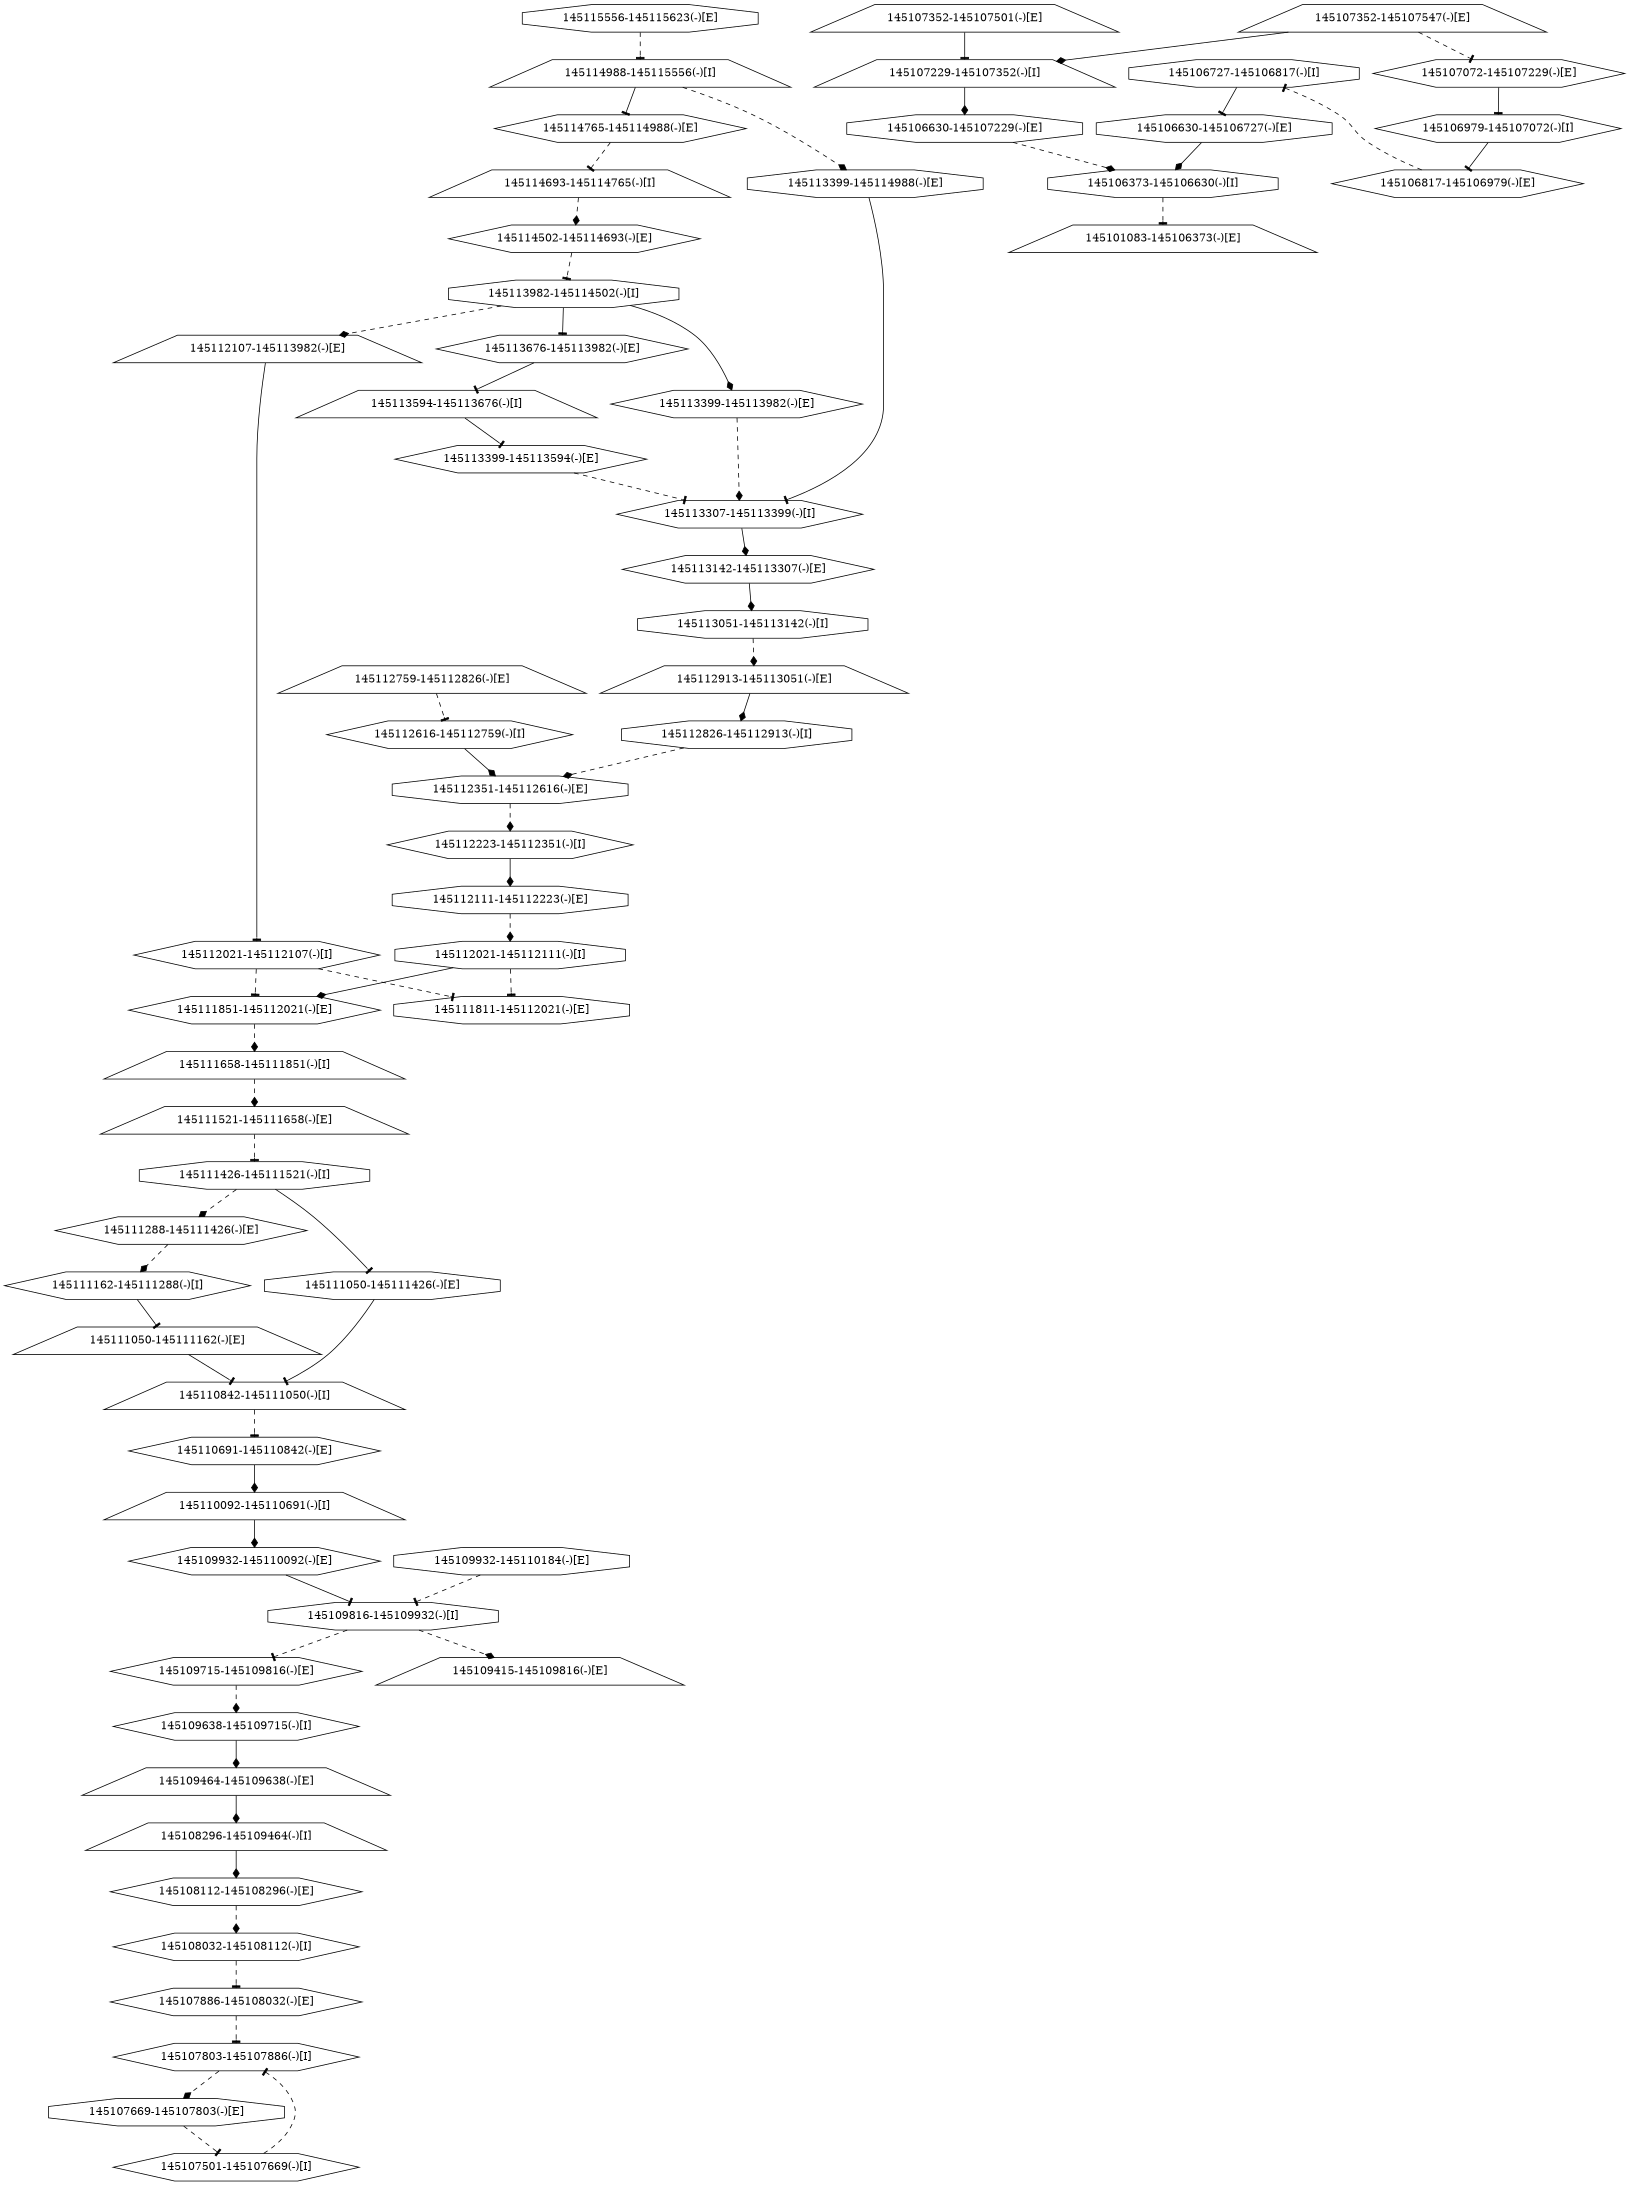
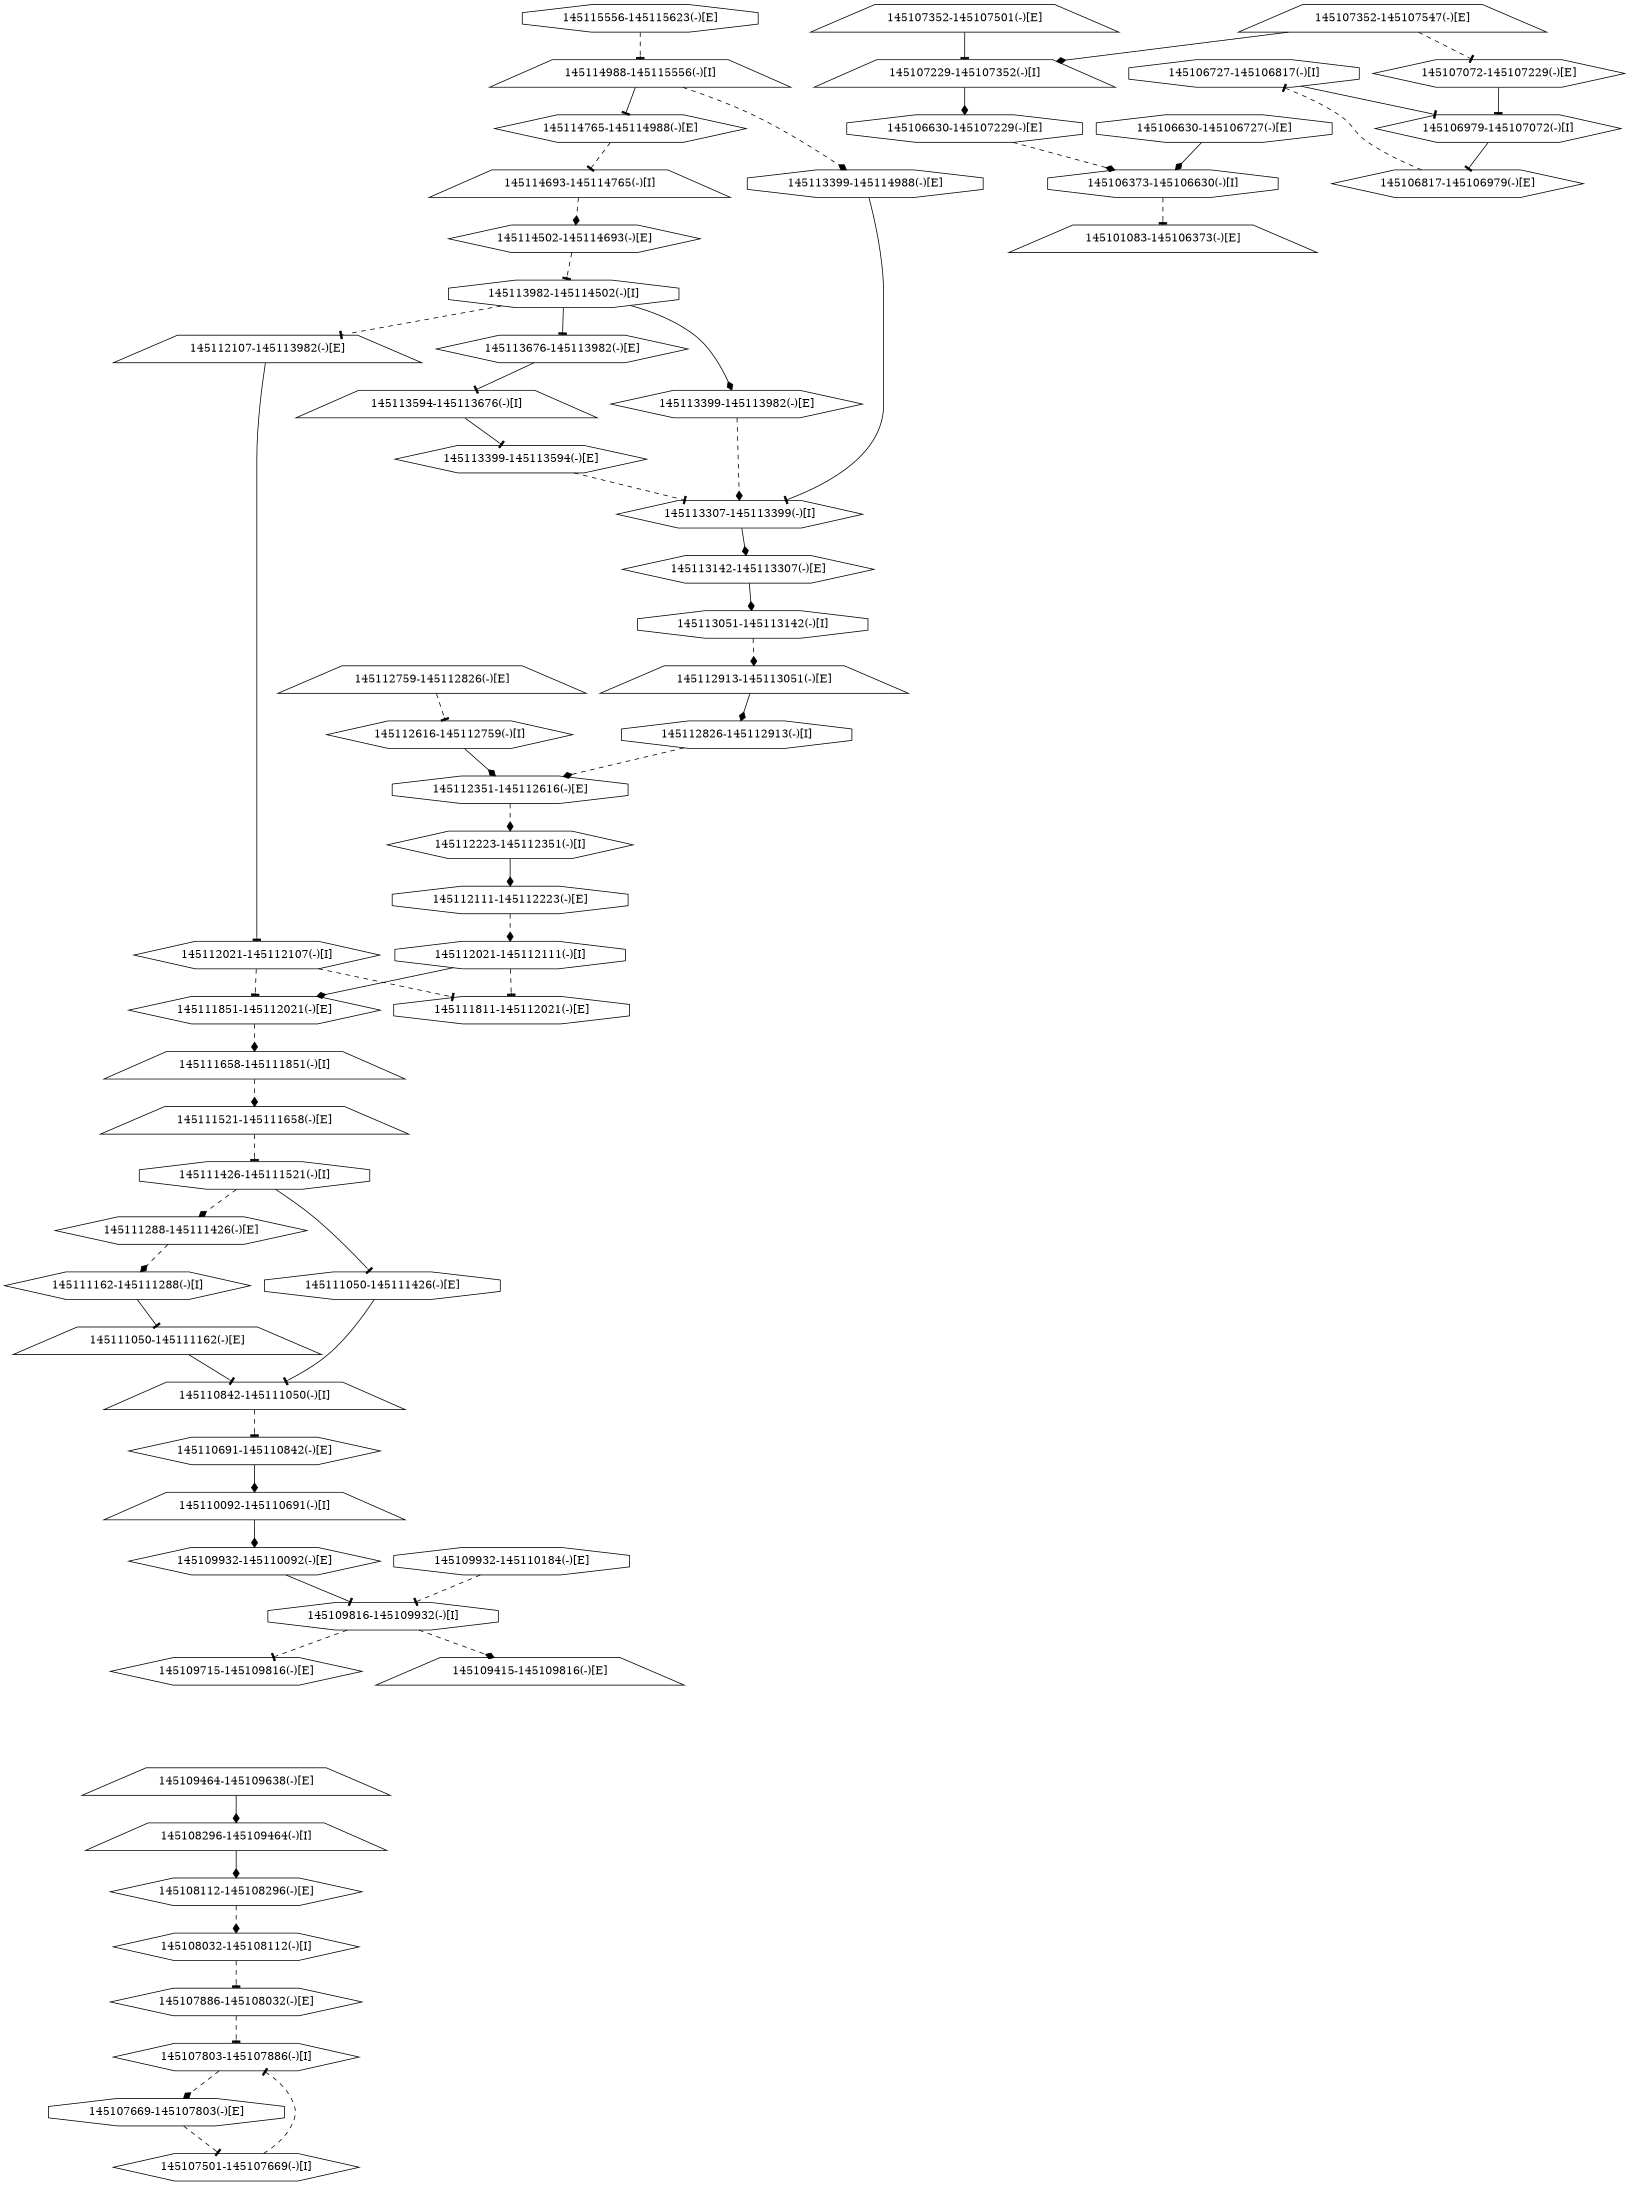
edge "145106727-145106817(-)[I]" -> "145106630-145106727(-)[E]": now "145106727-145106817(-)[I]" -> "145106979-145107072(-)[I]"
edge "145113982-145114502(-)[I]" -> "145112107-145113982(-)[E]": arrowhead diamond -> tee
node "145109638-145109715(-)[I]": removed
